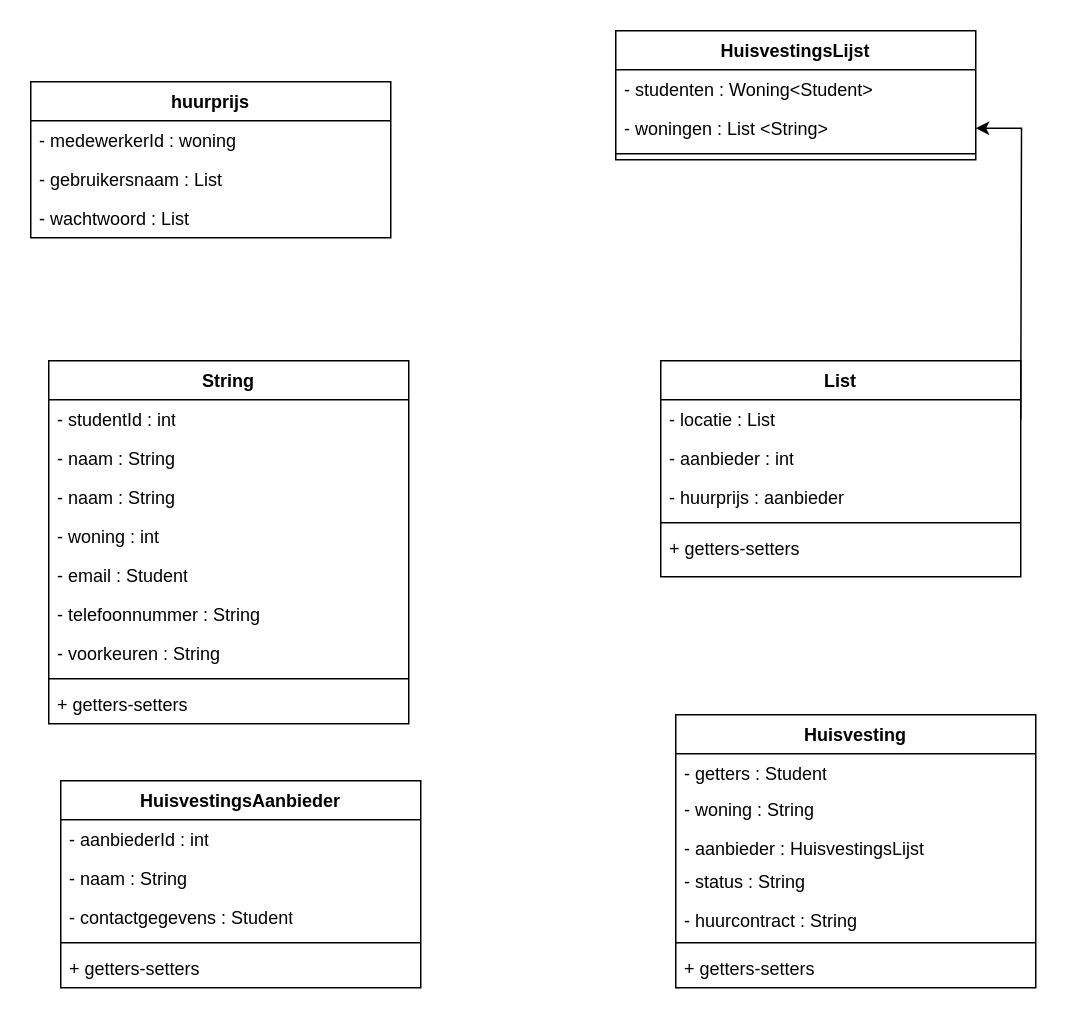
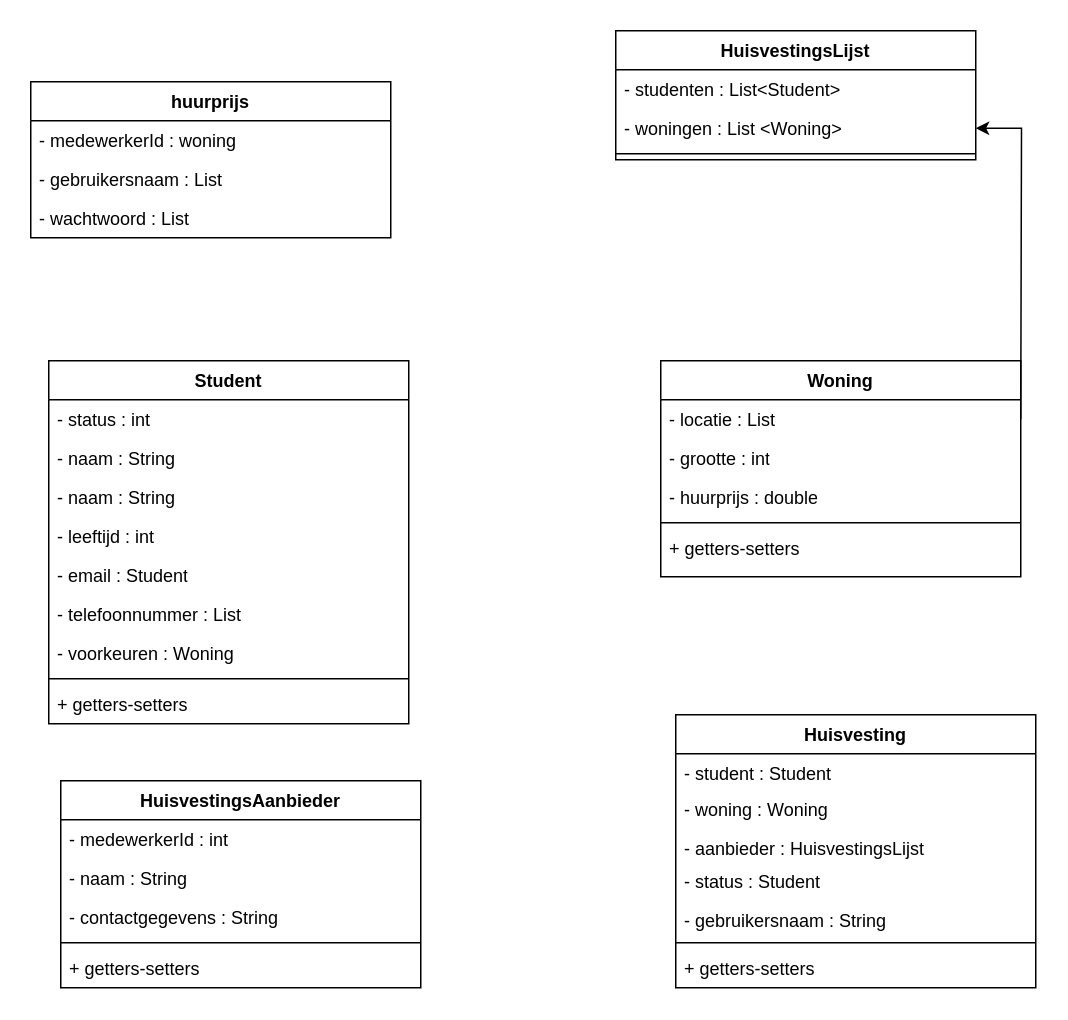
node "- studenten : Woning<Student>": label "- studenten : Woning<Student>" -> "- studenten : List<Student>"
node "- woningen : List <String>": label "- woningen : List <String>" -> "- woningen : List <Woning>"
node "String": label "String" -> "Student"
node "List": label "List" -> "Woning"
node "- studentId : int": label "- studentId : int" -> "- status : int"
node "- aanbieder : int": label "- aanbieder : int" -> "- grootte : int"
node "- huurprijs : aanbieder": label "- huurprijs : aanbieder" -> "- huurprijs : double"
node "- woning : int": label "- woning : int" -> "- leeftijd : int"
node "- telefoonnummer : String": label "- telefoonnummer : String" -> "- telefoonnummer : List"
node "- voorkeuren : String": label "- voorkeuren : String" -> "- voorkeuren : Woning"
node "- getters : Student": label "- getters : Student" -> "- student : Student"
node "- woning : String": label "- woning : String" -> "- woning : Woning"
node "- aanbiederId : int": label "- aanbiederId : int" -> "- medewerkerId : int"
node "- status : String": label "- status : String" -> "- status : Student"
node "- contactgegevens : Student": label "- contactgegevens : Student" -> "- contactgegevens : String"
node "- huurcontract : String": label "- huurcontract : String" -> "- gebruikersnaam : String"
